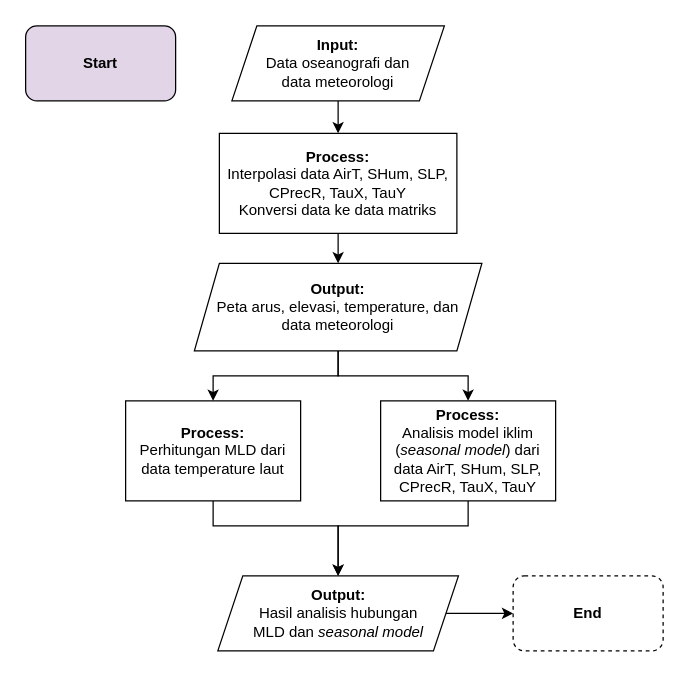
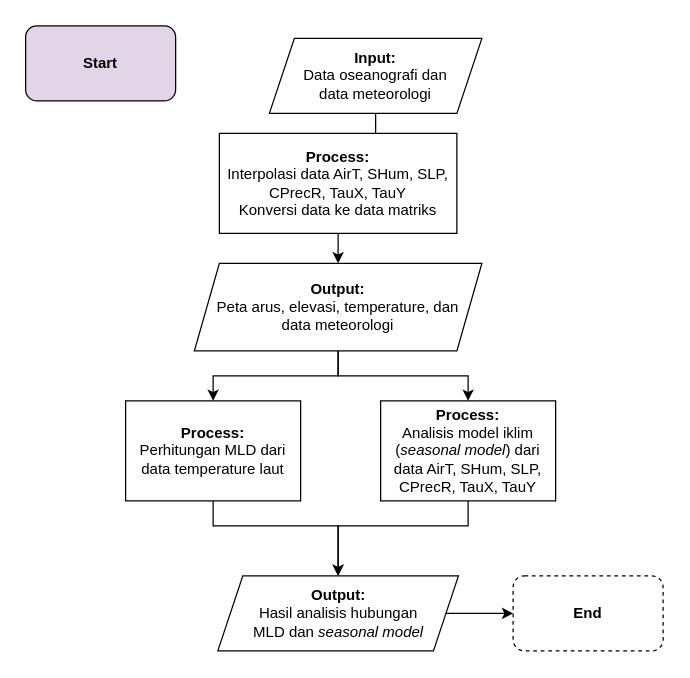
node "Input: Data oseanografi dan data meteorologi": moved (338, 63) -> (376, 76)
